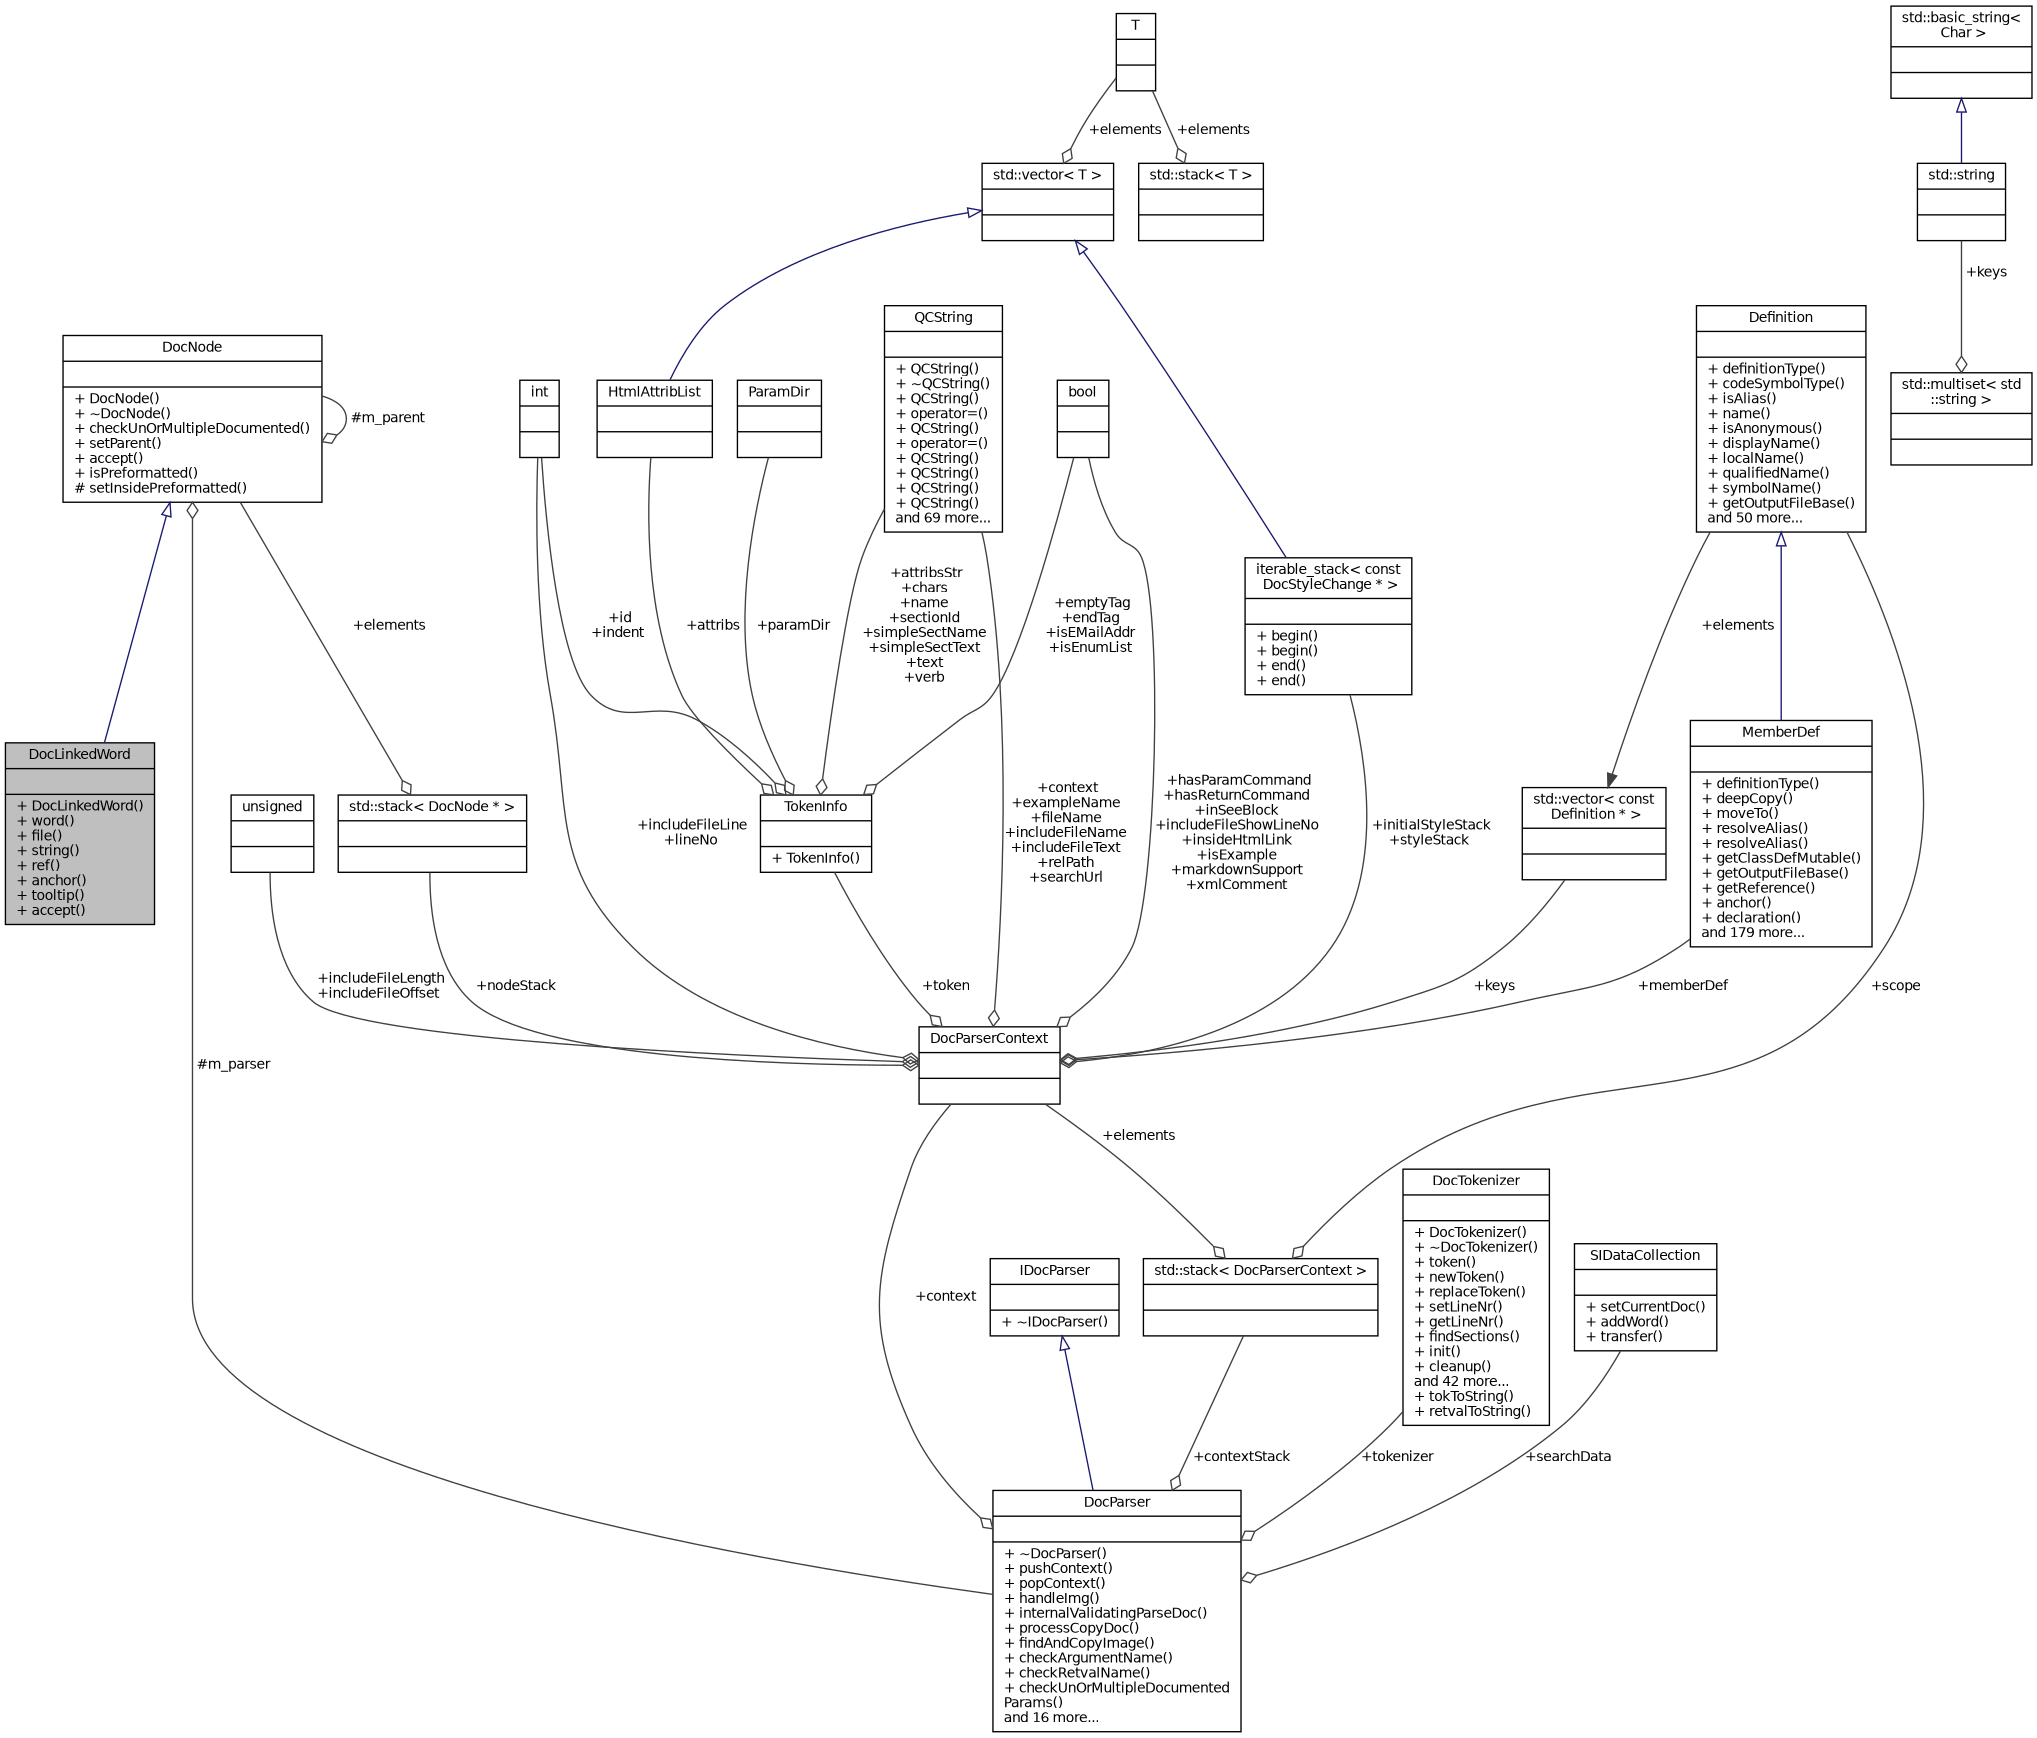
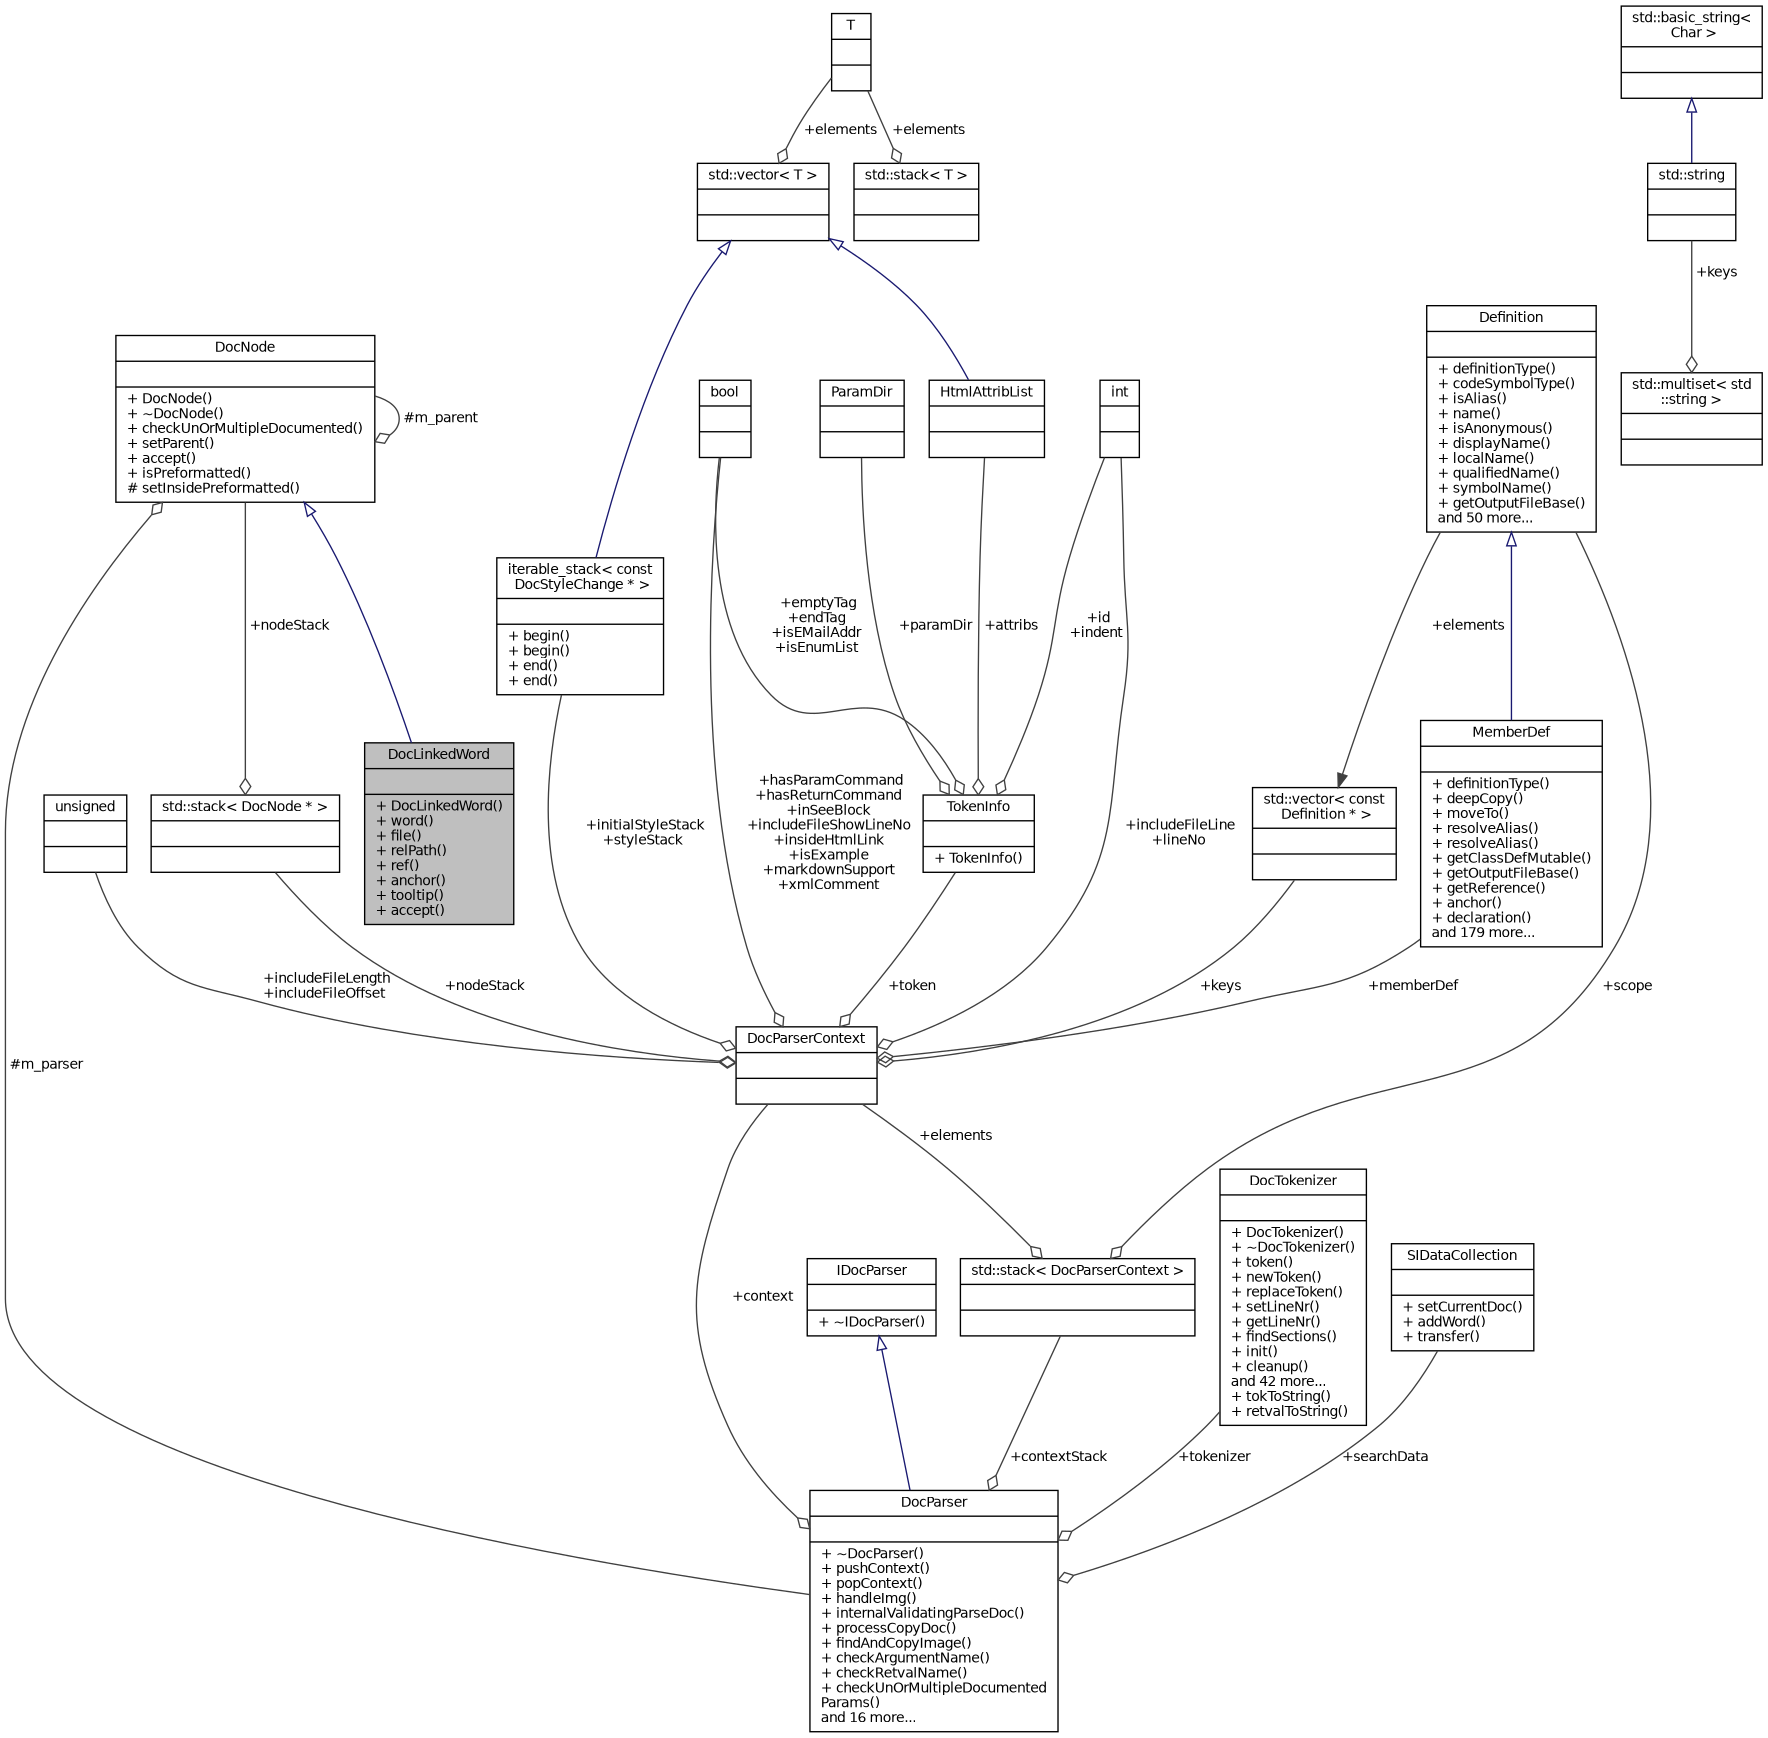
node "QCString": removed
edge "DocNode" -> "std::stack< DocNode * >": label " +elements" -> " +nodeStack"
node "DocLinkedWord": text "+ string()" -> "+ relPath()"
